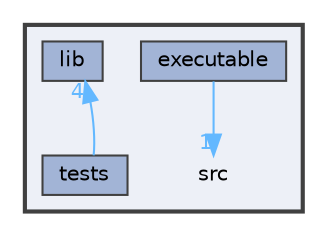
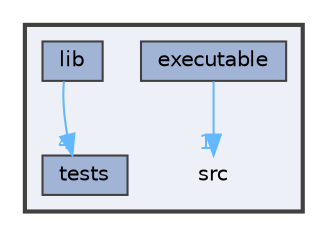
edge "tests" -> "lib": reversed
